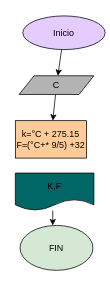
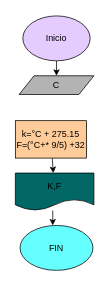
node "Inicio": size 83x34 -> 68x45
edge "C" -> "k=°C + 275.15 F=(°C+* 9/5) +32": removed
edge "k=°C + 275.15 F=(°C+* 9/5) +32" -> "K,F": added
node "FIN": fillcolor #d5e8d4 -> #66ffff
